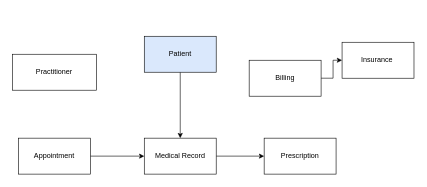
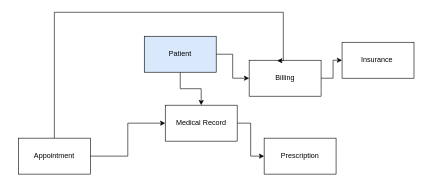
edge "Patient" -> "Billing": added
node "Practitioner": removed
edge "Appointment" -> "Billing": added
node "Medical Record": moved (180, 156) -> (201, 123)
